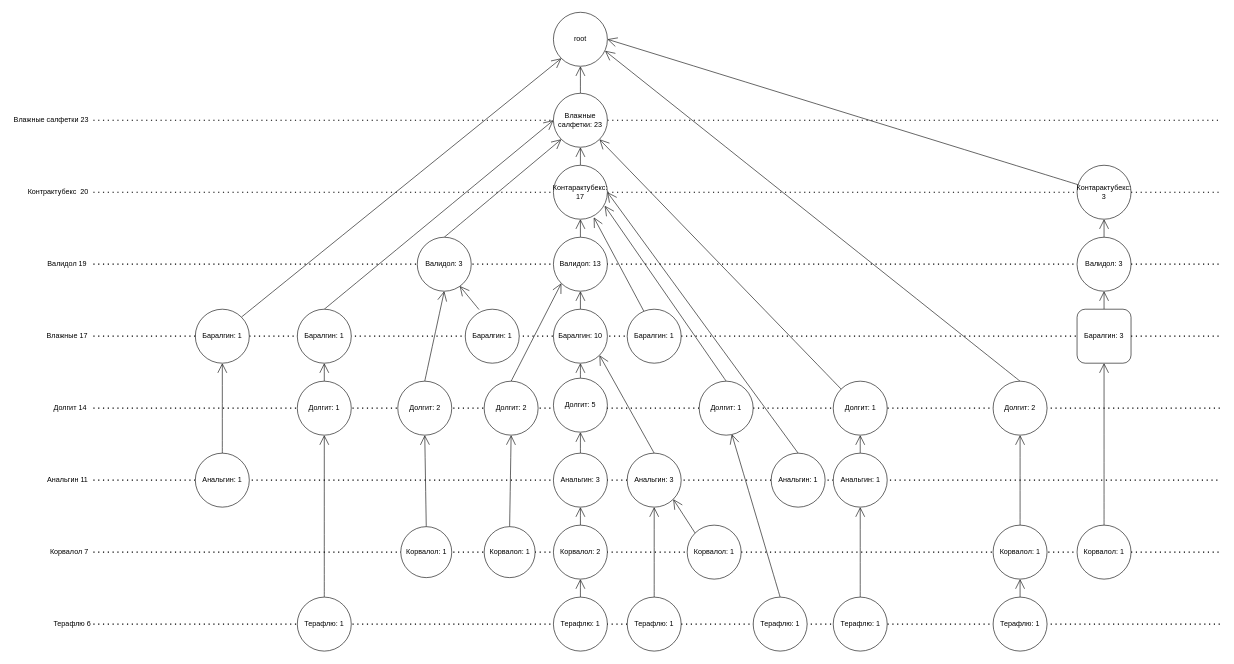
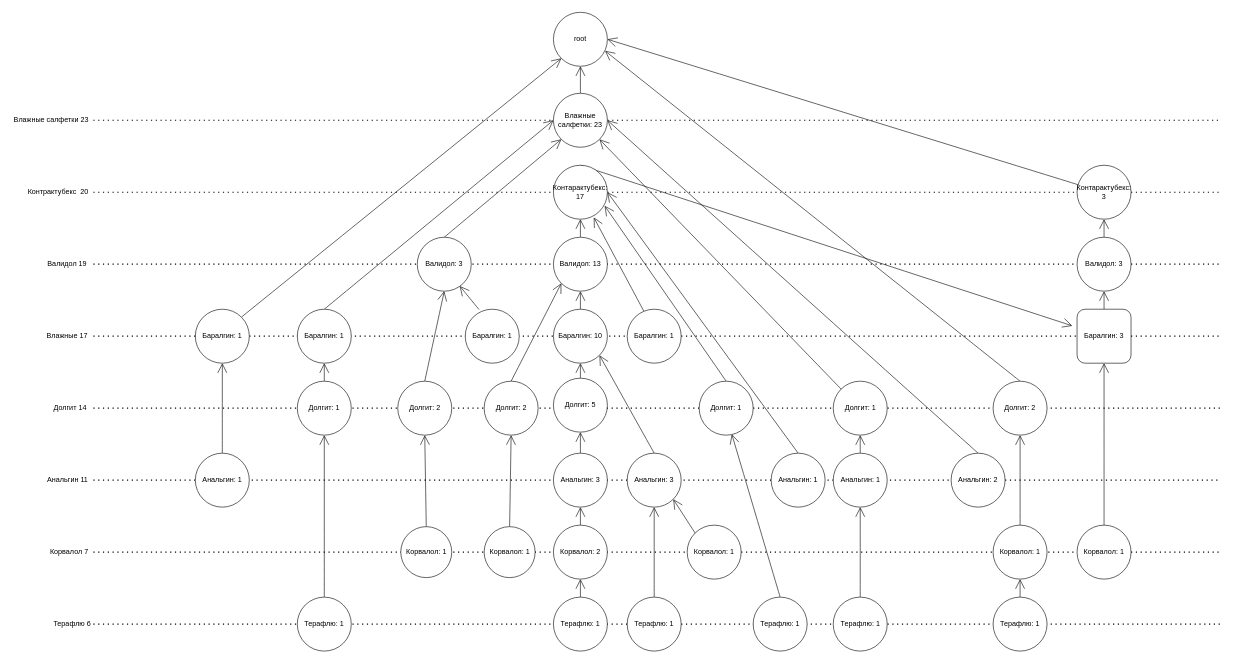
edge "Контарактубекс: 17" -> "Влажные салфетки: 23": now "Контарактубекс: 17" -> "Баралгин: 3"
edge "Анальгин: 2" -> "Влажные салфетки: 23": added
node "Анальгин: 2": added
